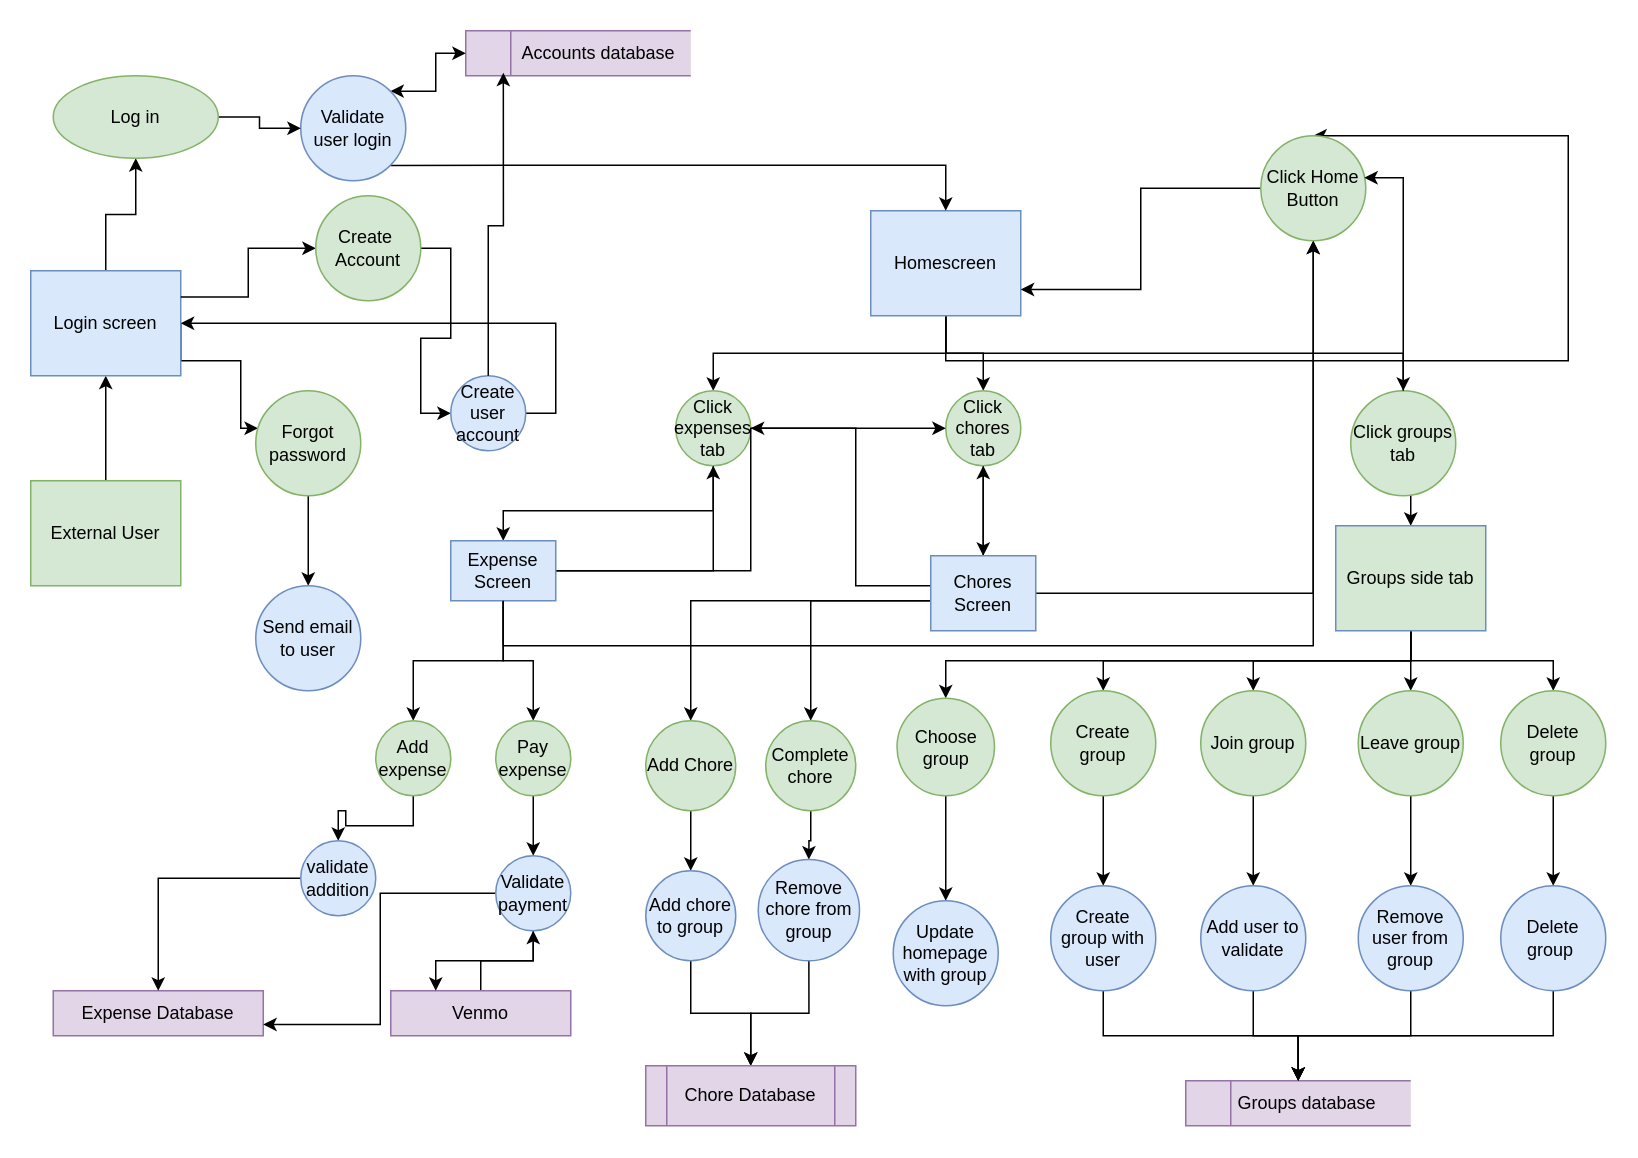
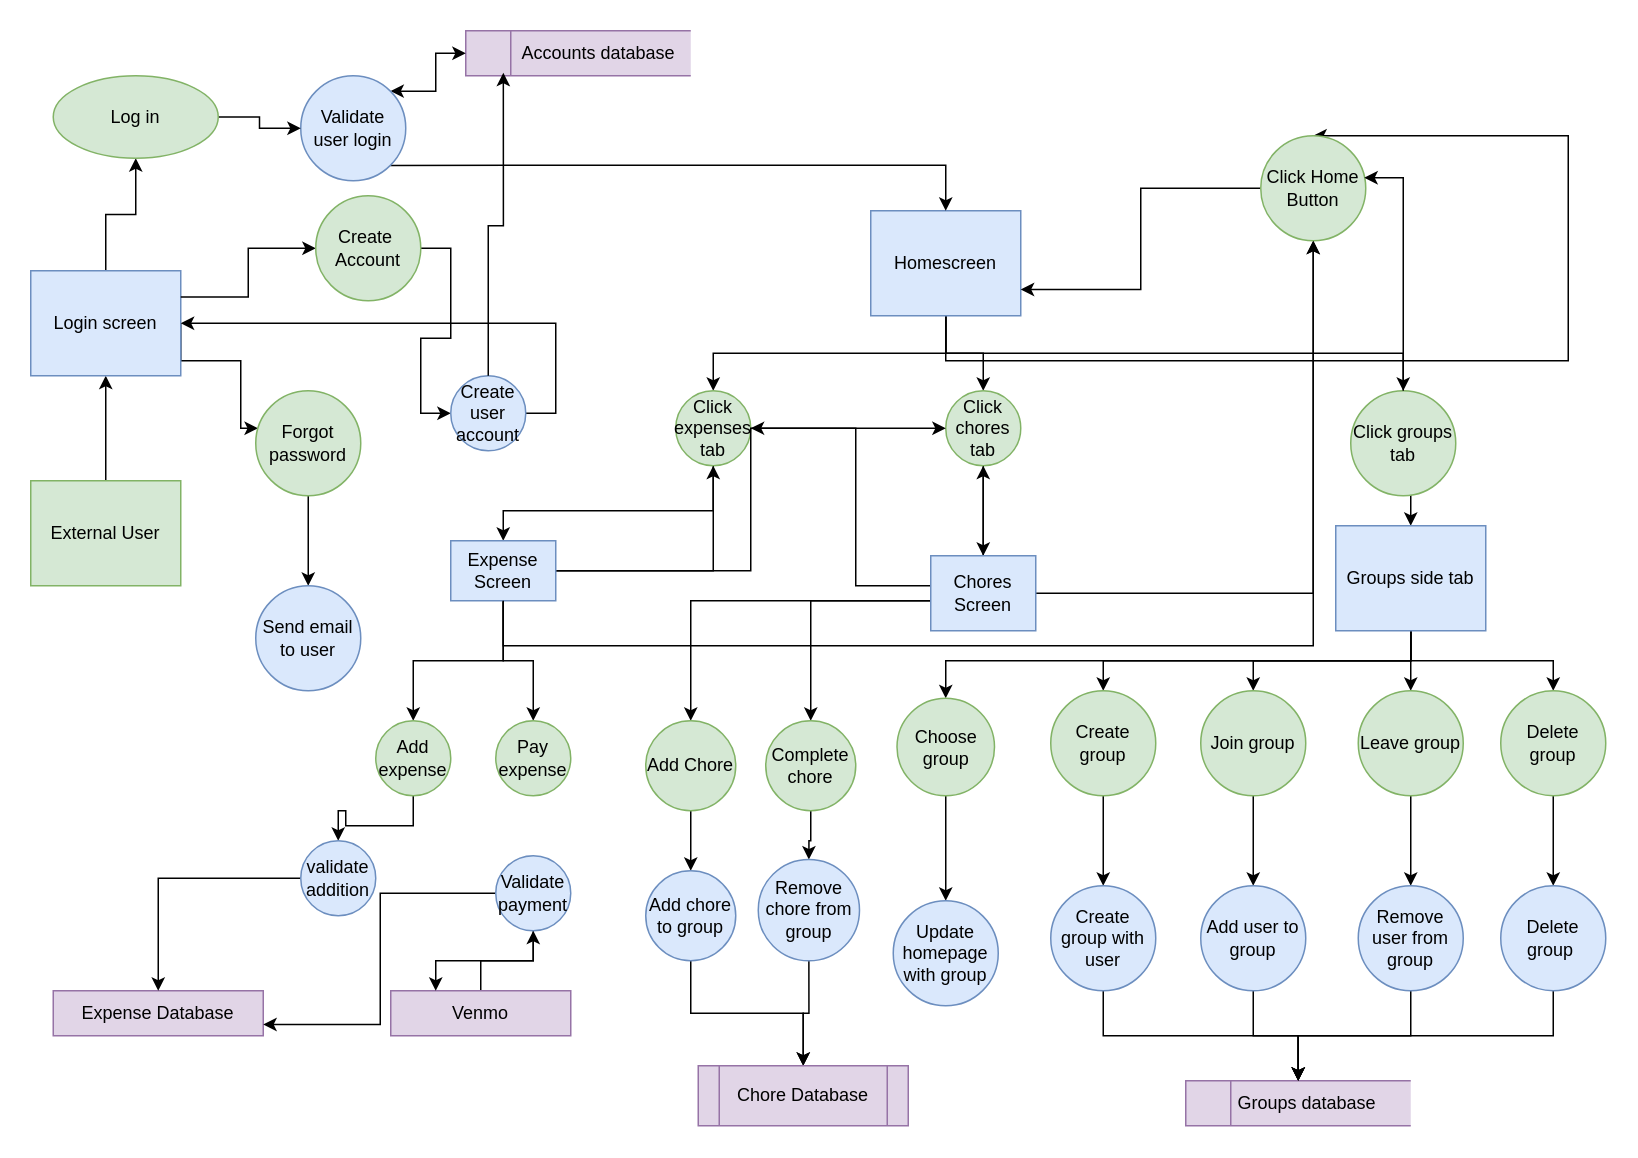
node "Groups side tab": fillcolor #d5e8d4 -> #dae8fc
edge "Pay expense" -> "Validate payment": removed
node "Add user to validate": label "Add user to validate" -> "Add user to group"
node "Chore Database": moved (751, 1096) -> (803, 1096)
